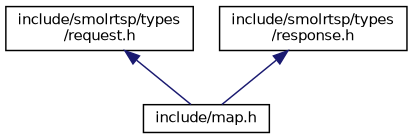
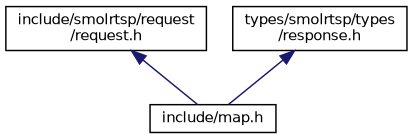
node "include/smolrtsp/types /request.h": label "include/smolrtsp/types /request.h" -> "include/smolrtsp/request /request.h"
node "include/smolrtsp/types /response.h": label "include/smolrtsp/types /response.h" -> "types/smolrtsp/types /response.h"
